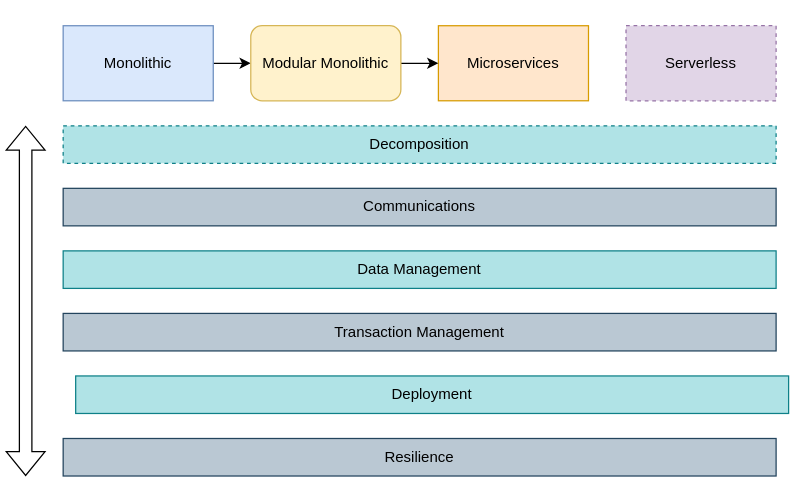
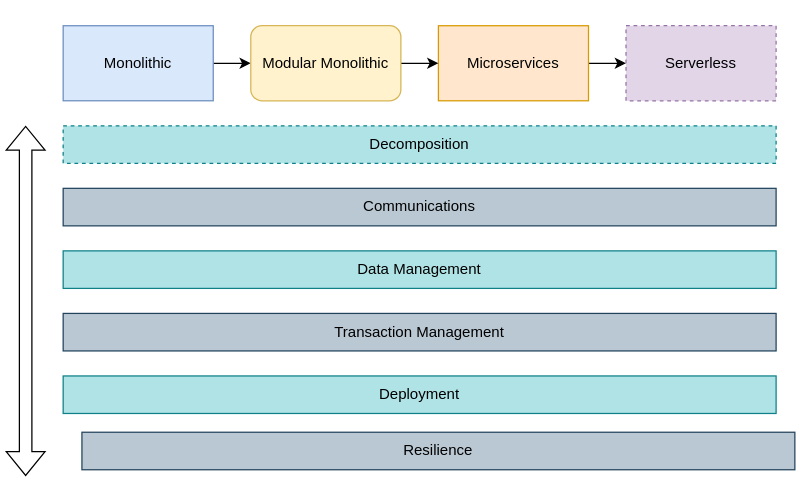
edge "Microservices" -> "Serverless": added
node "Deployment": moved (432, 394) -> (419, 394)
node "Resilience": moved (419, 457) -> (438, 451)
